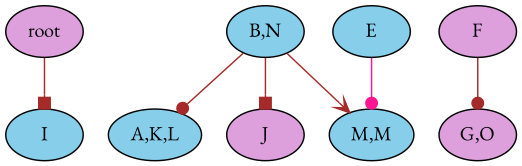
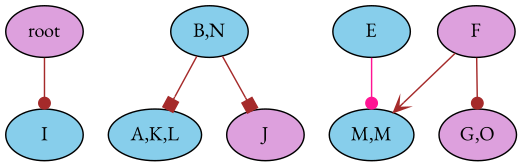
edge "root" -> "I": arrowhead box -> dot
edge "B,N" -> "M,M": now "F" -> "M,M"
edge "B,N" -> "A,K,L": arrowhead dot -> box
